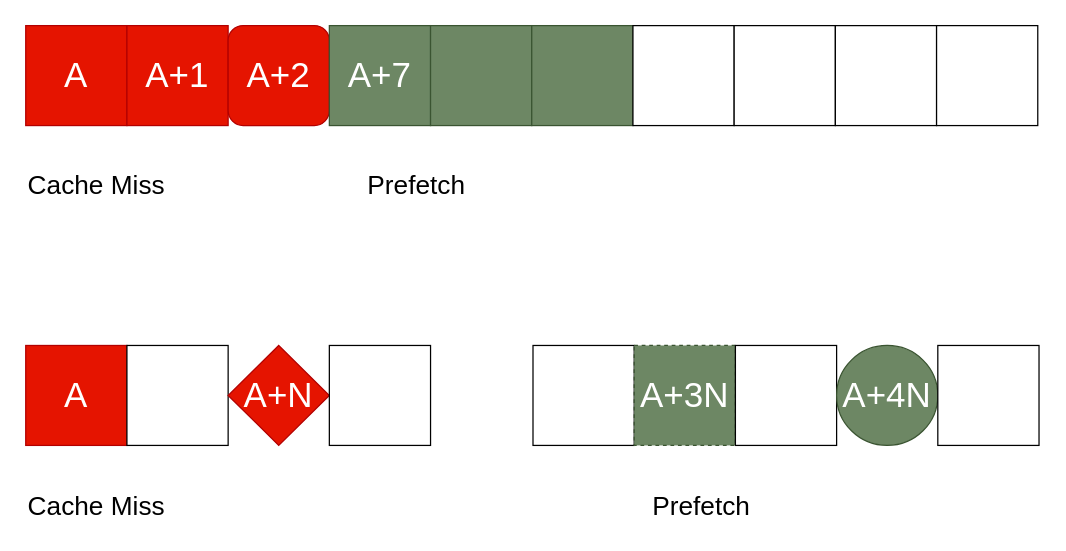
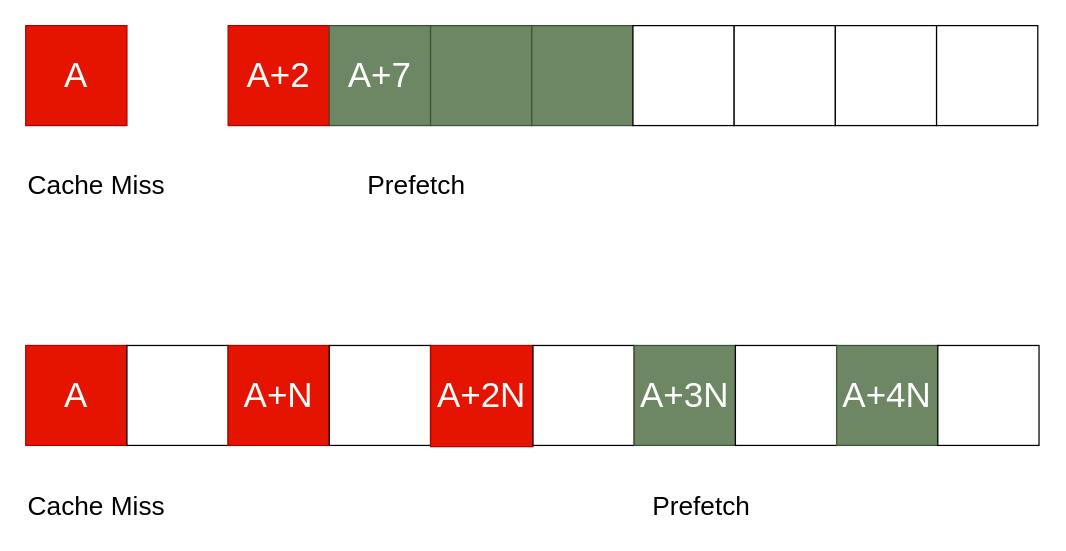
node "A+1": removed
node "A+2": shape rounded rectangle -> rectangle
node "A+N": shape diamond -> rectangle
node "A+2N": added
node "A+3N": style dashed -> solid
node "A+4N": shape ellipse -> rectangle
